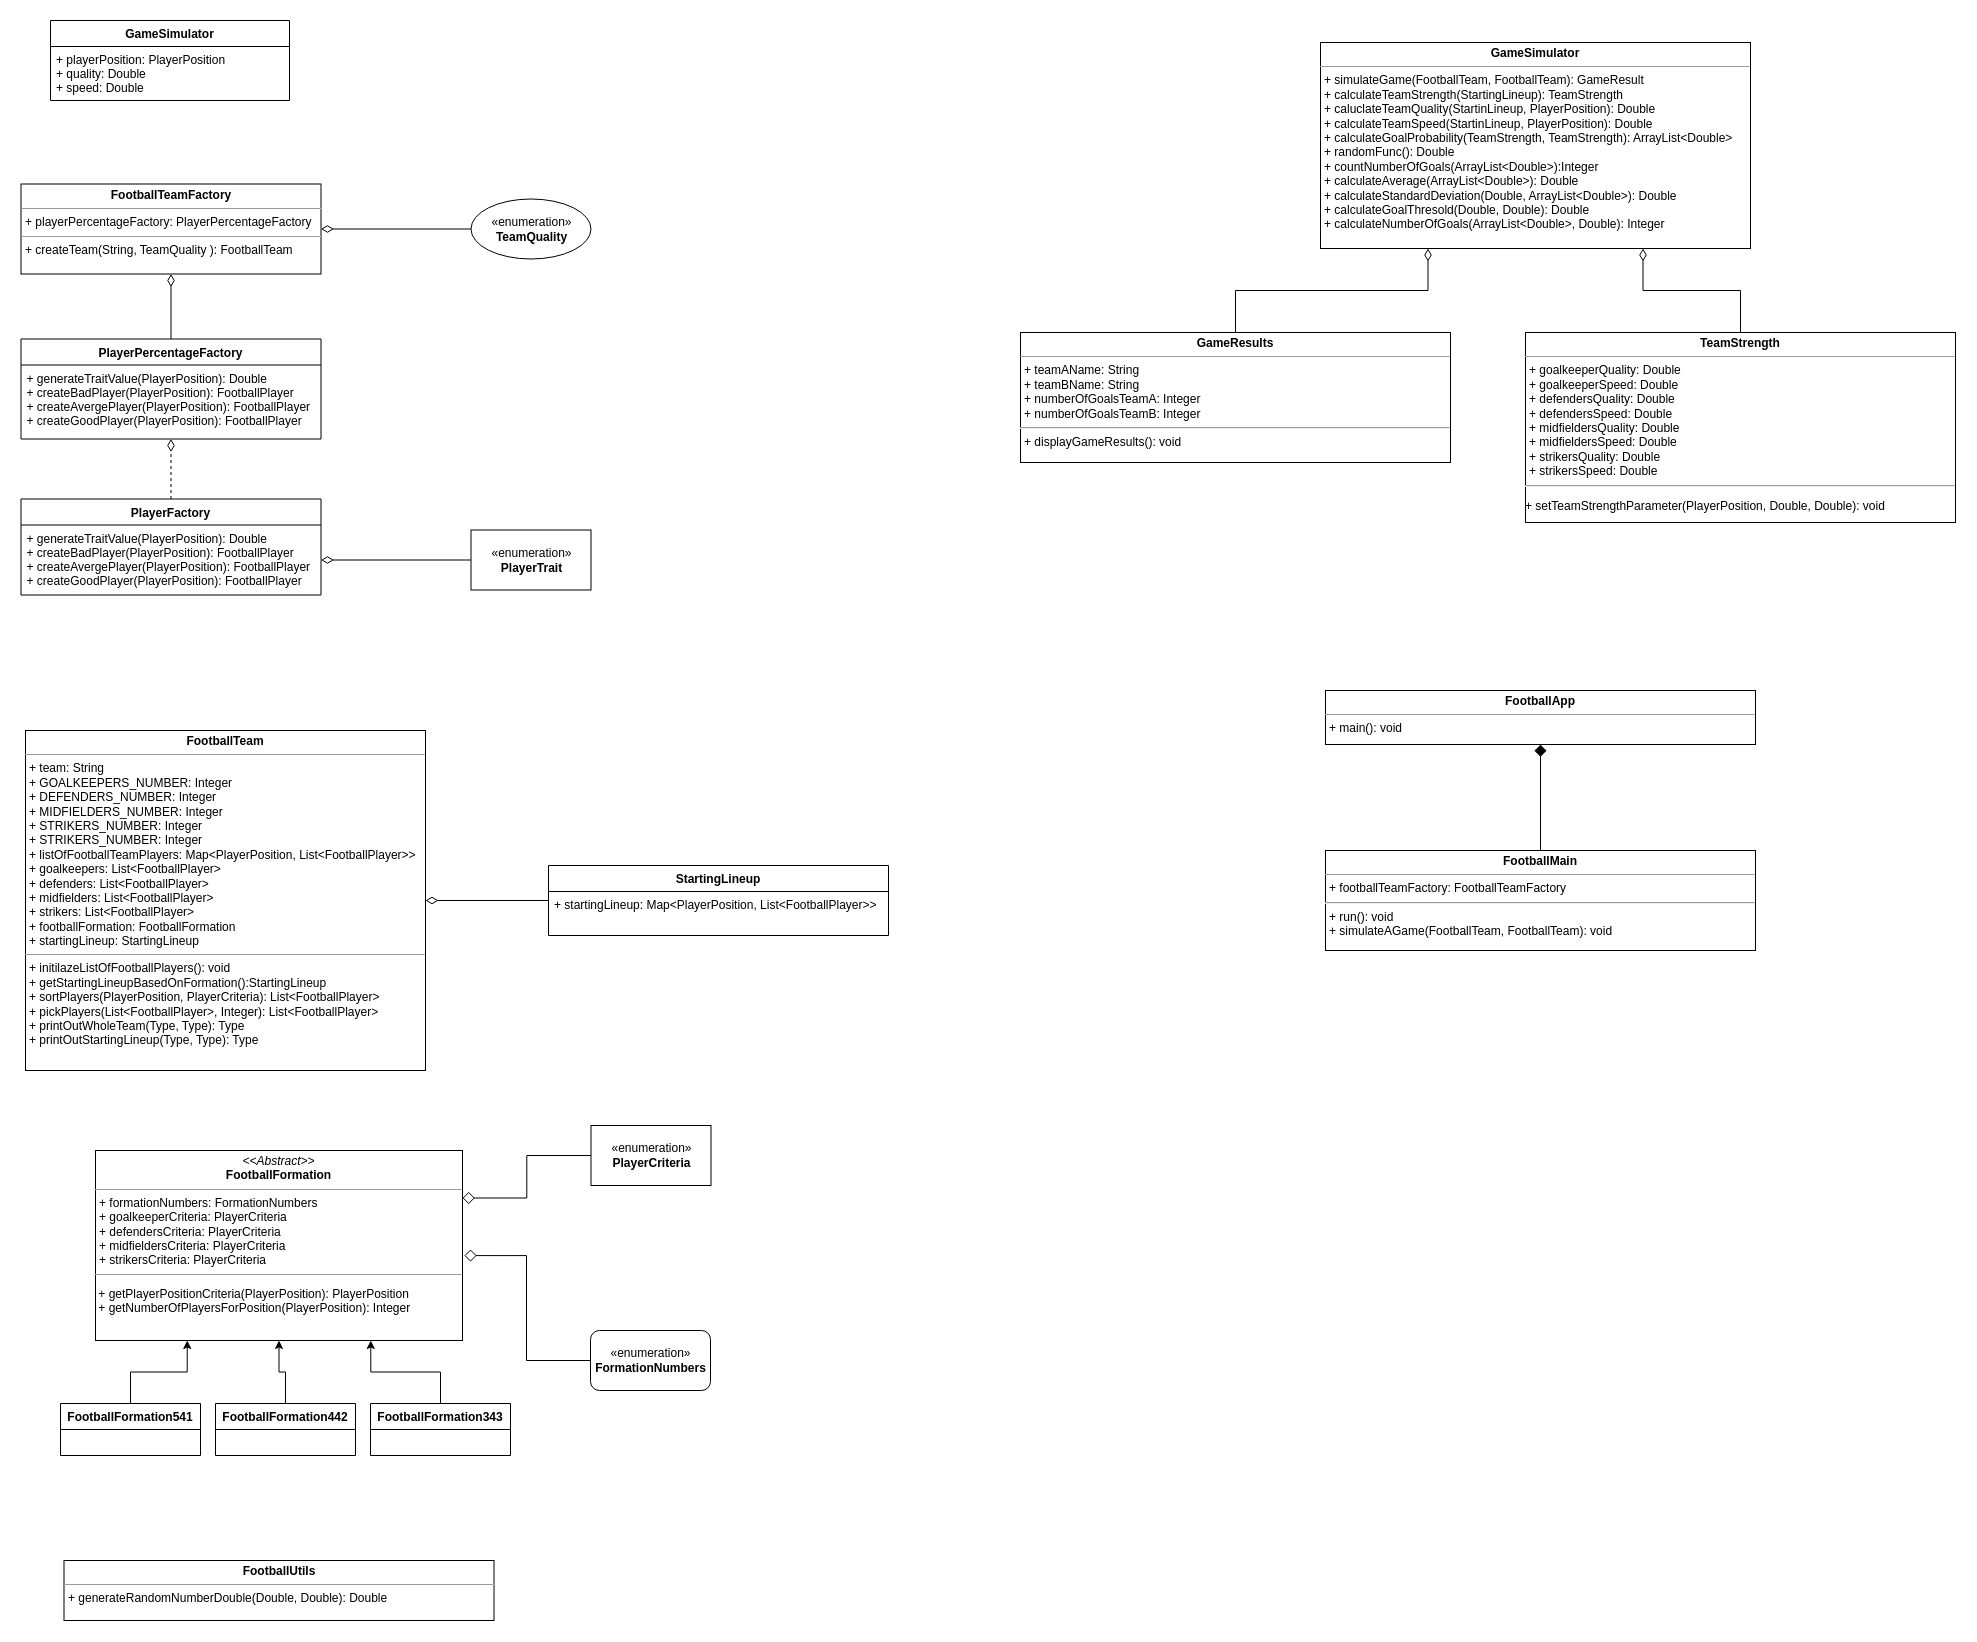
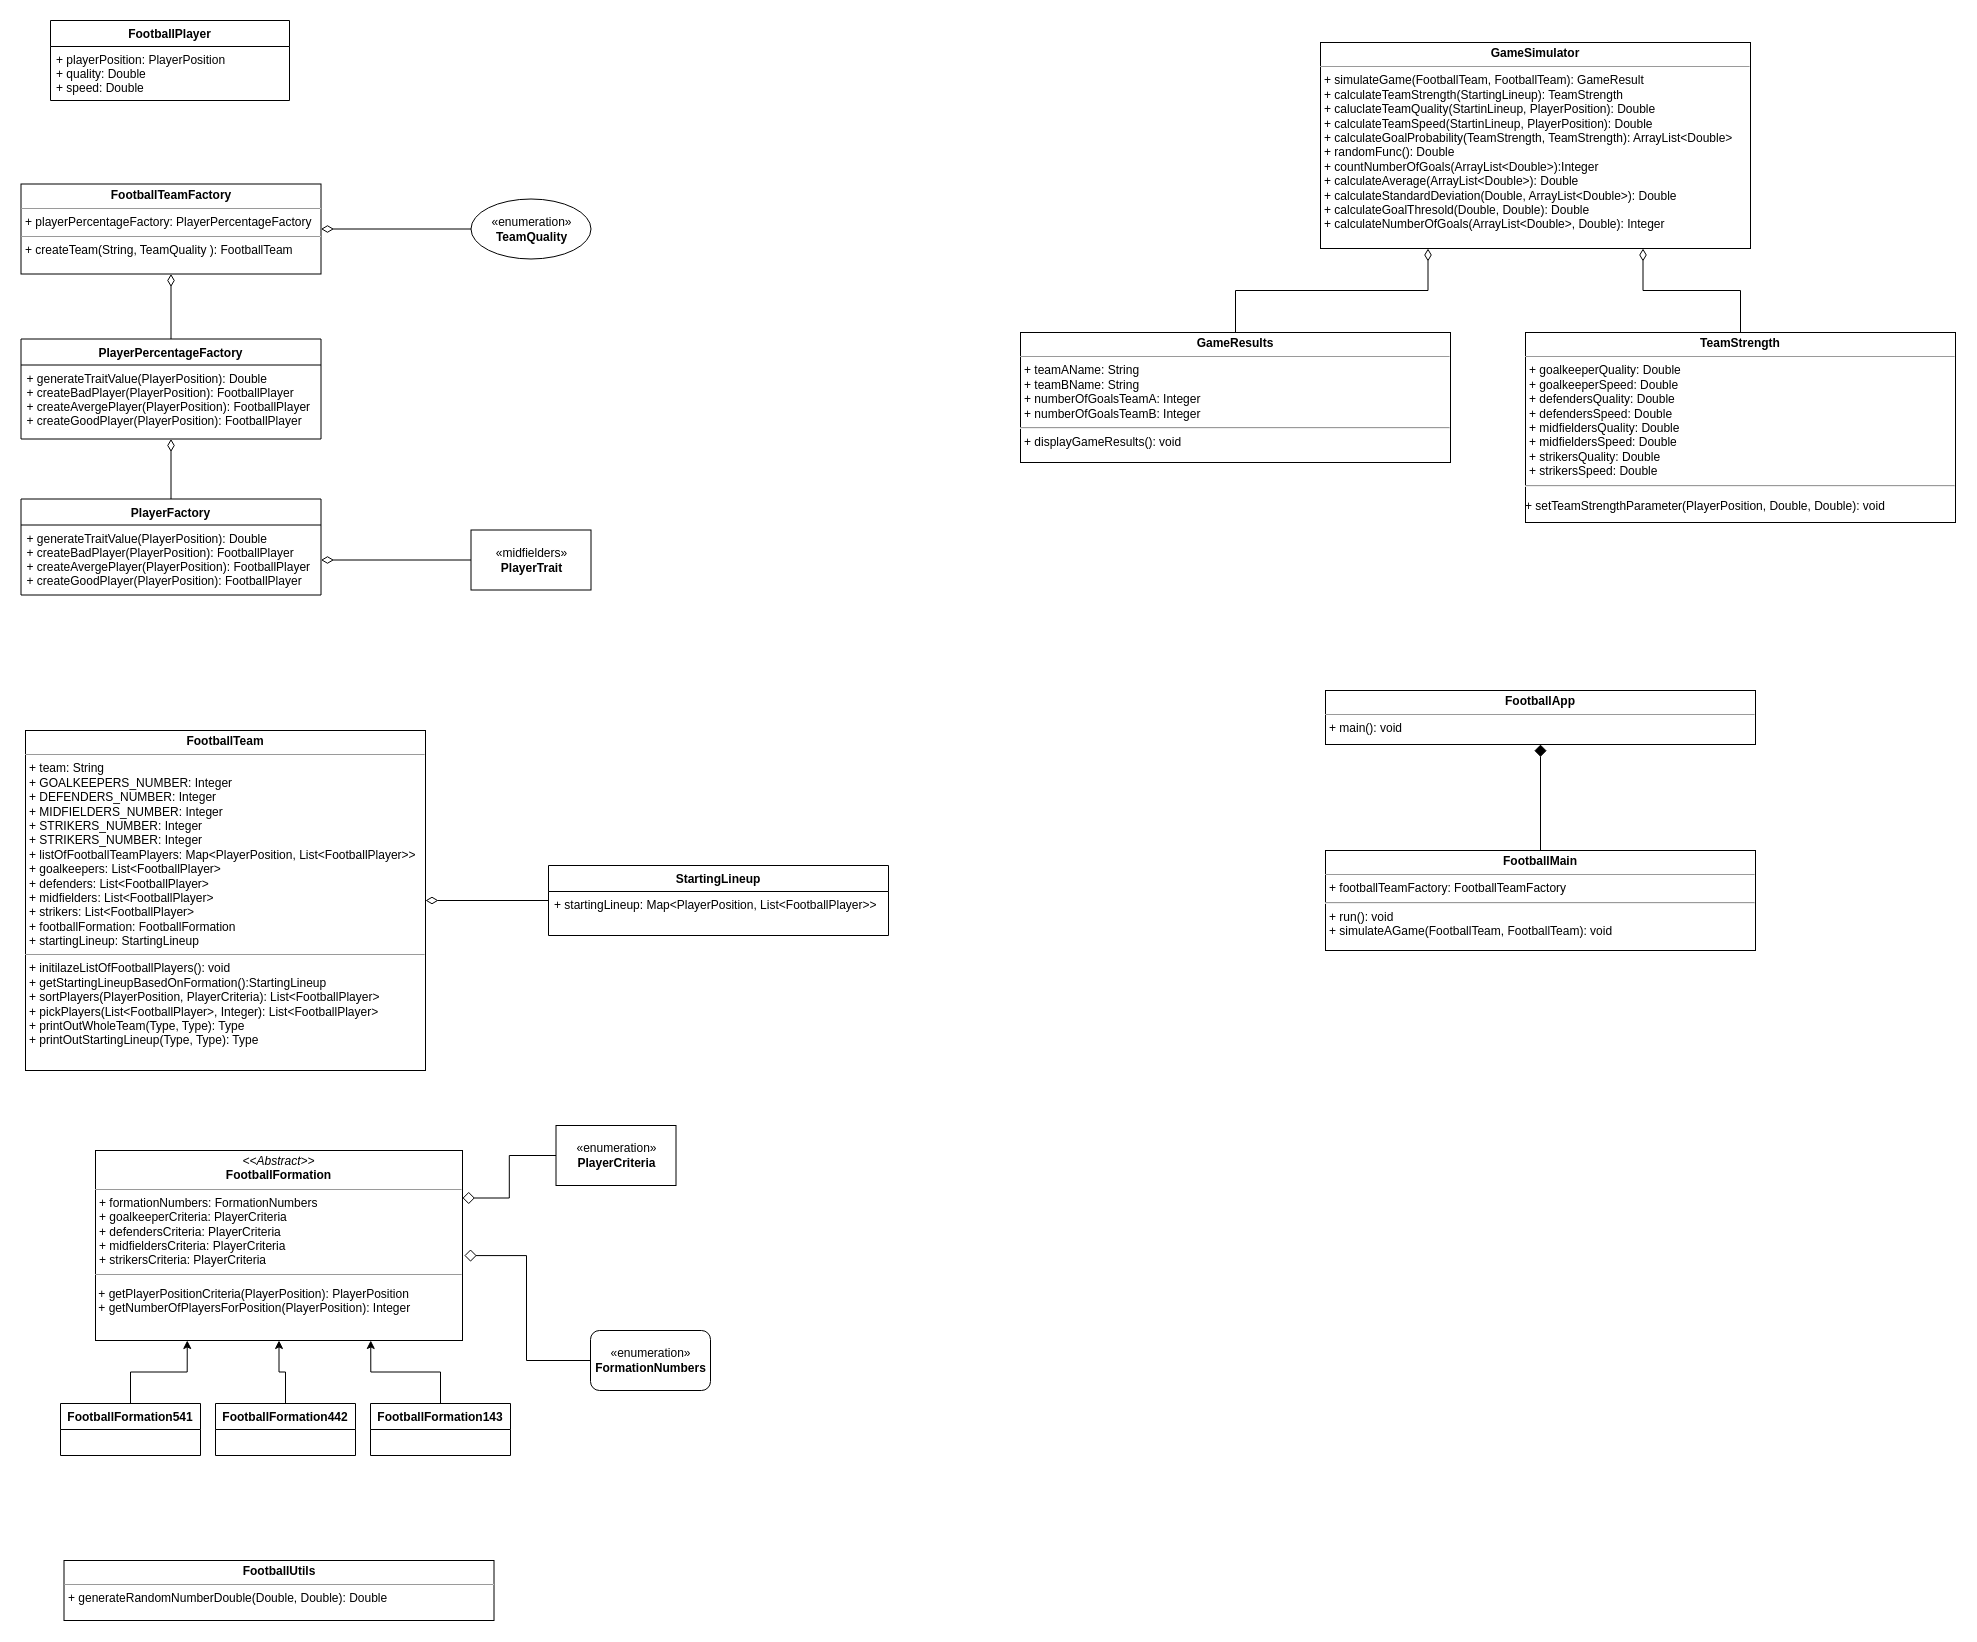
node "GameSimulator": label "GameSimulator" -> "FootballPlayer"
edge "PlayerFactory" -> "PlayerPercentageFactory": style dashed -> solid
node "«enumeration» PlayerTrait": label "«enumeration» PlayerTrait" -> "«midfielders» PlayerTrait"
node "«enumeration» PlayerCriteria": moved (651, 1156) -> (616, 1156)
node "FootballFormation343": label "FootballFormation343" -> "FootballFormation143"
